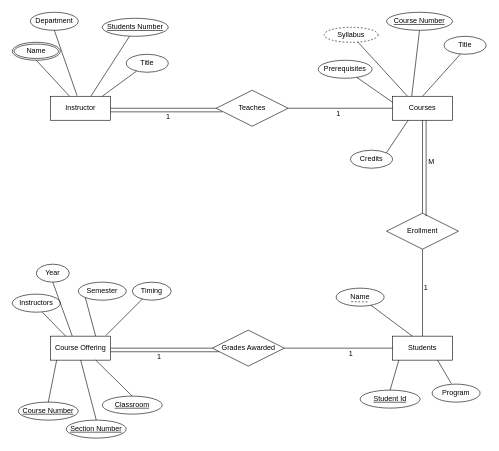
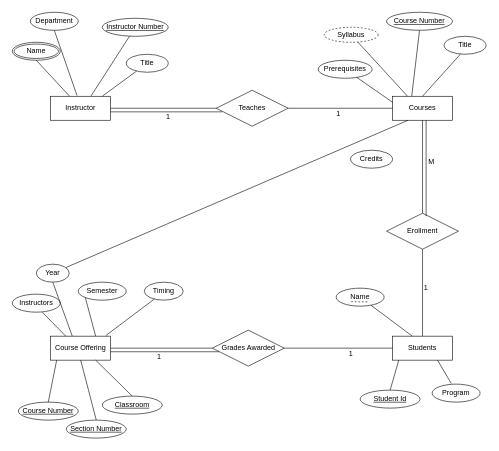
node "Students Number": label "Students Number" -> "Instructor Number"
edge "Courses" -- "Credits": now "Courses" -- "Year"
node "Timing": moved (152, 291) -> (164, 291)
